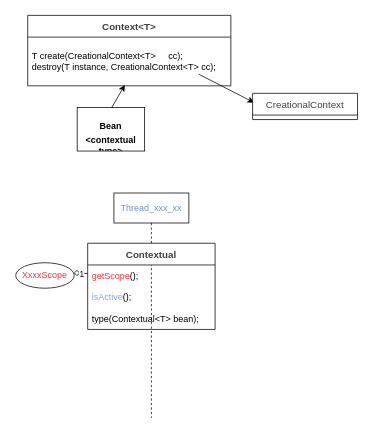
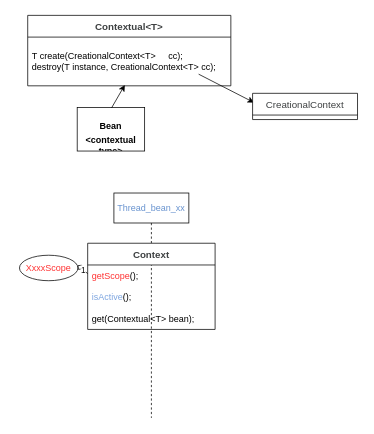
node "Context<T>": label "Context<T>" -> "Contextual<T>"
node "Thread_xxx_xx": label "Thread_xxx_xx" -> "Thread_bean_xx"
node "Contextual": label "Contextual" -> "Context"
node "XxxxScope": moved (45, 276) -> (48, 268)
node "getScope(); isActive(); type(Contextual<T> bean);": label "getScope(); isActive(); type(Contextual<T> bean);" -> "getScope(); isActive(); get(Contextual<T> bean);"
